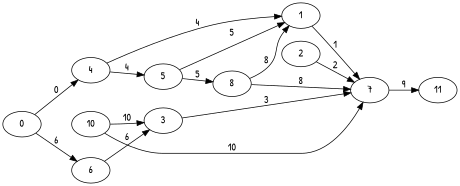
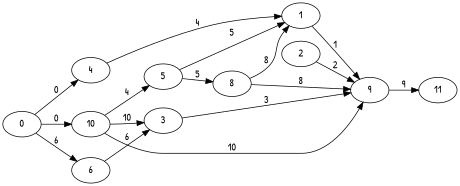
edge "4" -> "5": now "10" -> "5"
node "7": label "7" -> "9"
edge "0" -> "10": added, label "0"
